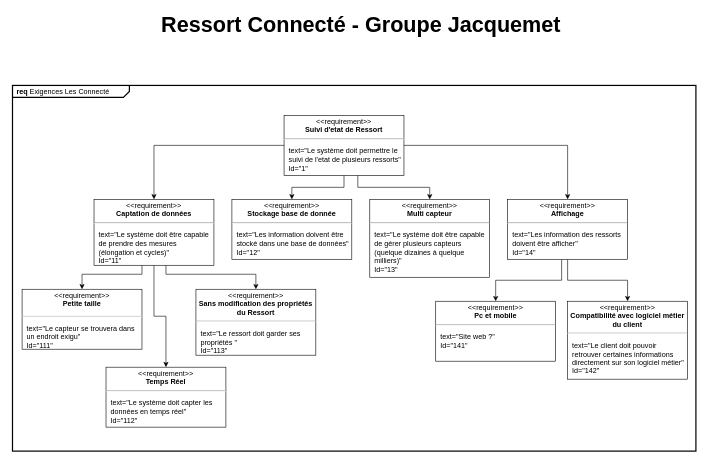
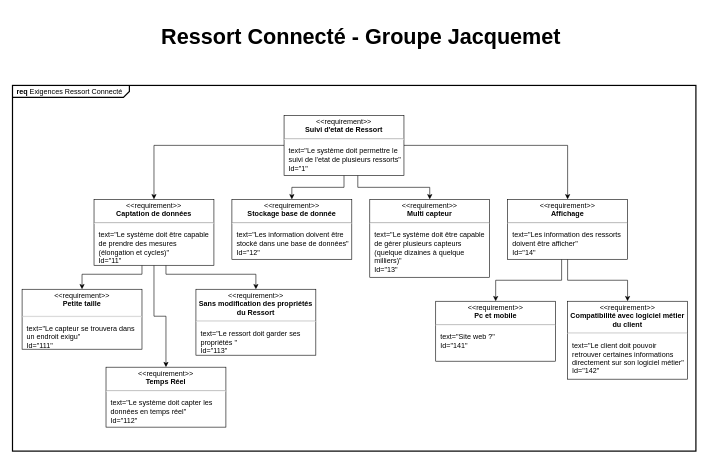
node "Ressort Connecté - Groupe Jacquemet": moved (361, 24) -> (361, 36)
node "req Exigences Les Connecté": label "req Exigences Les Connecté" -> "req Exigences Ressort Connecté"
